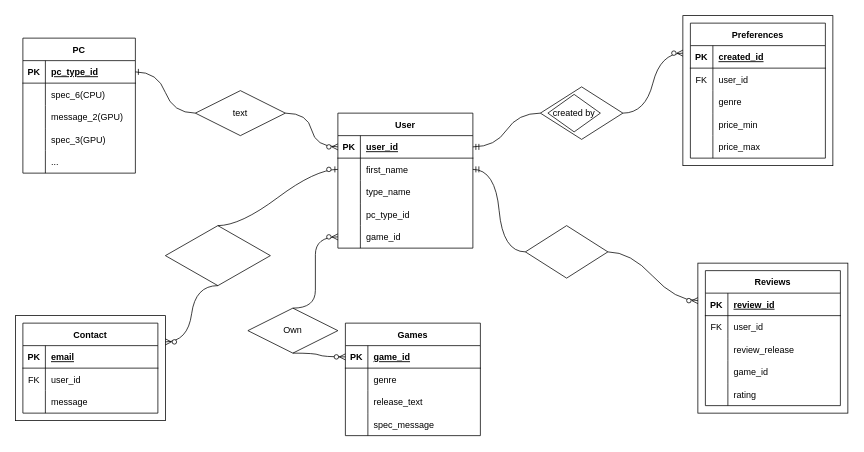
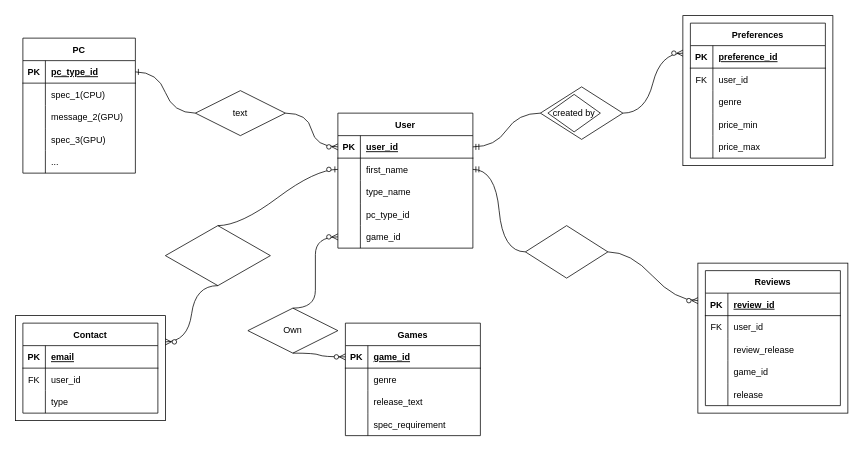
node "created_id": label "created_id" -> "preference_id"
node "spec_6(CPU)": label "spec_6(CPU)" -> "spec_1(CPU)"
node "rating": label "rating" -> "release"
node "message": label "message" -> "type"
node "spec_message": label "spec_message" -> "spec_requirement"
